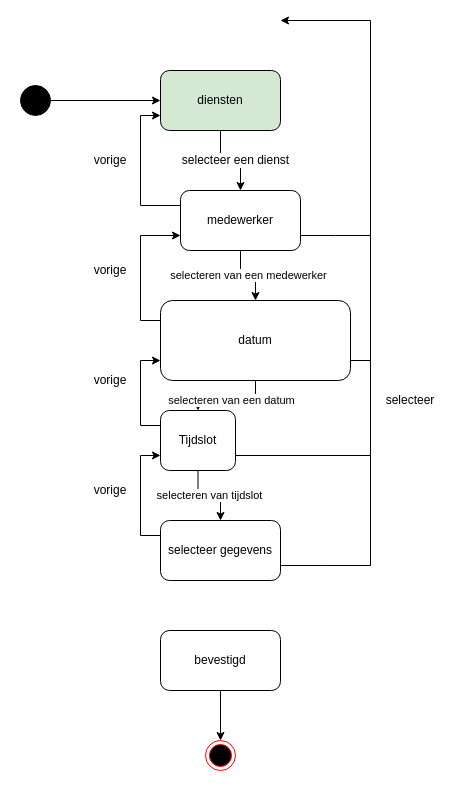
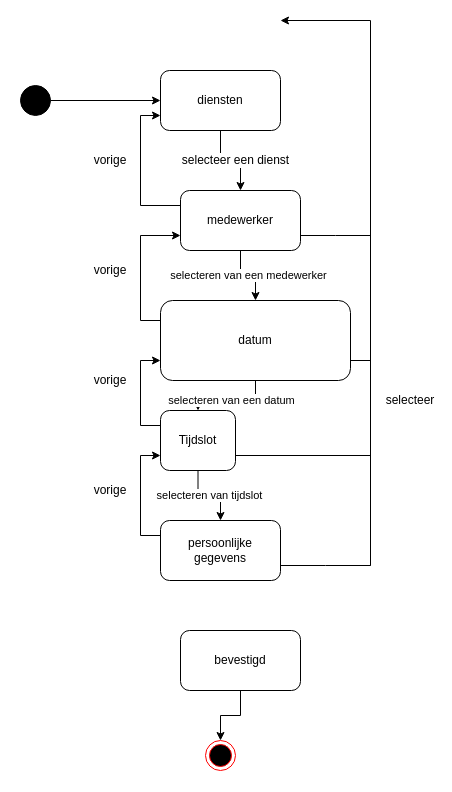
node "diensten": fillcolor #d5e8d4 -> #ffffff
node "selecteer gegevens": label "selecteer gegevens" -> "persoonlijke gegevens"
node "bevestigd": moved (221, 661) -> (241, 661)
